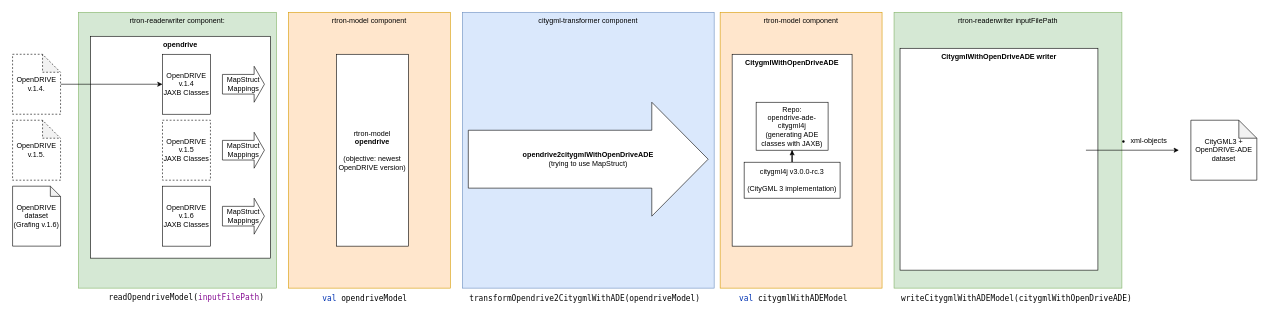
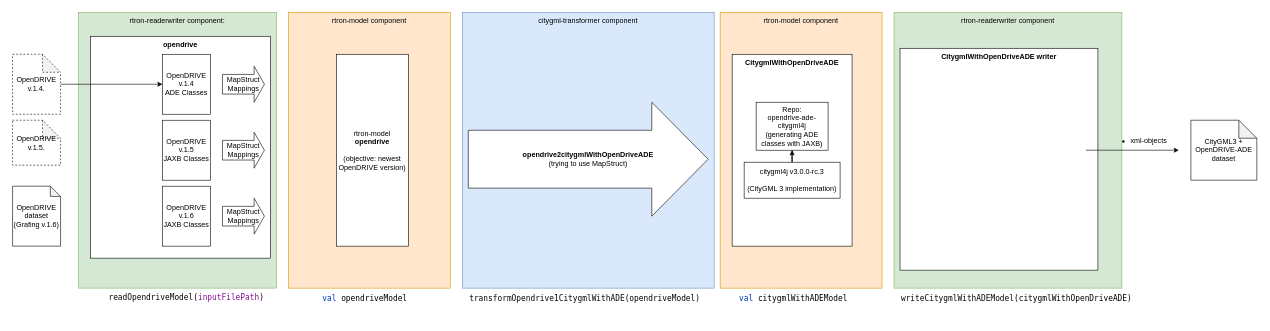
node "rtron-readerwriter inputFilePath": label "rtron-readerwriter inputFilePath" -> "rtron-readerwriter component"
node "OpenDRIVE v.1.4 JAXB Classes": label "OpenDRIVE v.1.4 JAXB Classes" -> "OpenDRIVE v.1.4 ADE Classes"
node "OpenDRIVE v.1.5.": size 48x60 -> 48x45
node "OpenDRIVE v.1.5 JAXB Classes": style dashed -> solid
node "transformOpendrive2CitygmlWithADE(opendriveModel)": label "transformOpendrive2CitygmlWithADE(opendriveModel)" -> "transformOpendrive1CitygmlWithADE(opendriveModel)"
